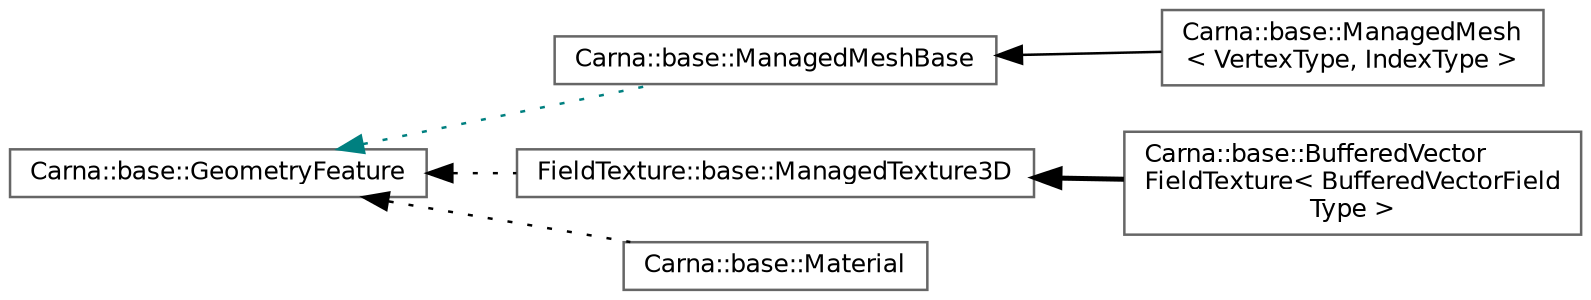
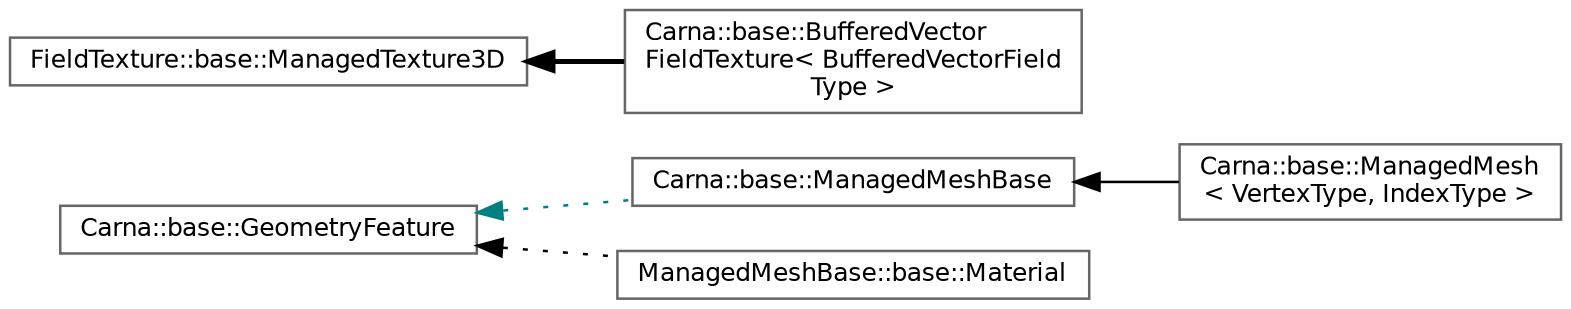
edge "FieldTexture::base::ManagedTexture3D" -> "Carna::base::GeometryFeature": removed
node "Carna::base::Material": label "Carna::base::Material" -> "ManagedMeshBase::base::Material"
